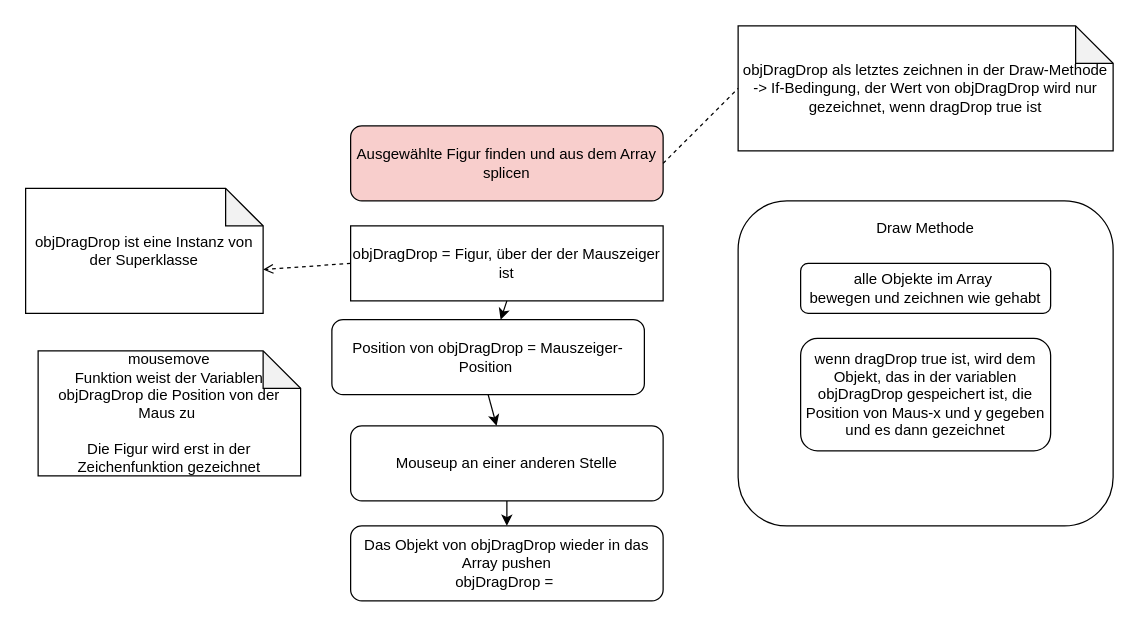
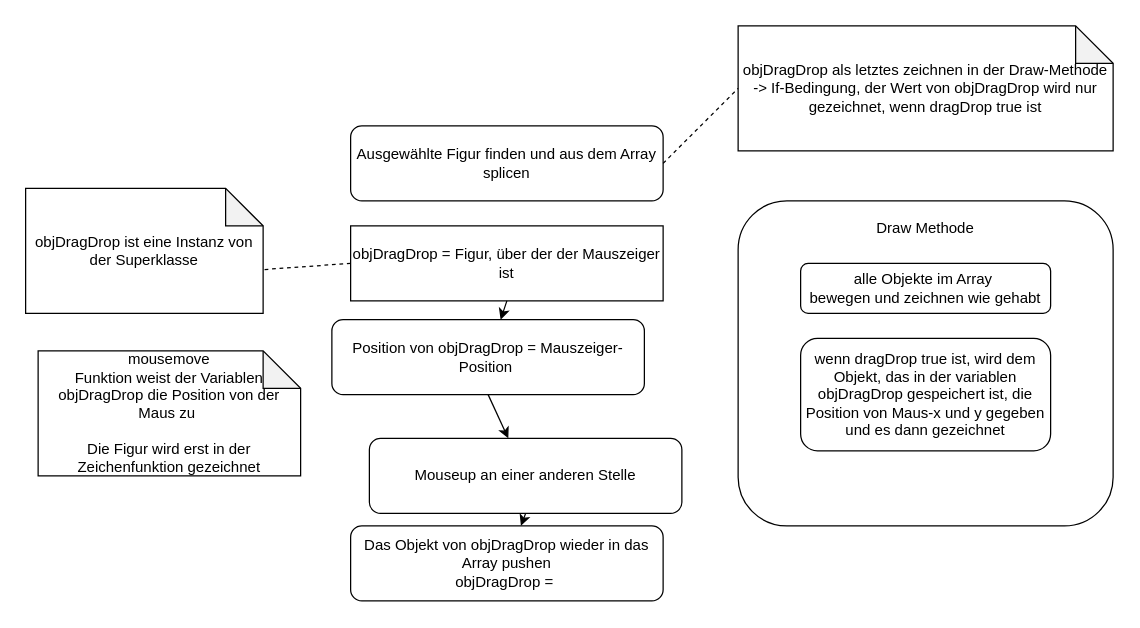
node "Ausgewählte Figur finden und aus dem Array splicen": fillcolor #f8cecc -> #ffffff
edge "objDragDrop = Figur, über der der Mauszeiger ist" -> "objDragDrop ist eine Instanz von der Superklasse": arrowhead open -> none
node "Mouseup an einer anderen Stelle": moved (507, 463) -> (526, 476)
